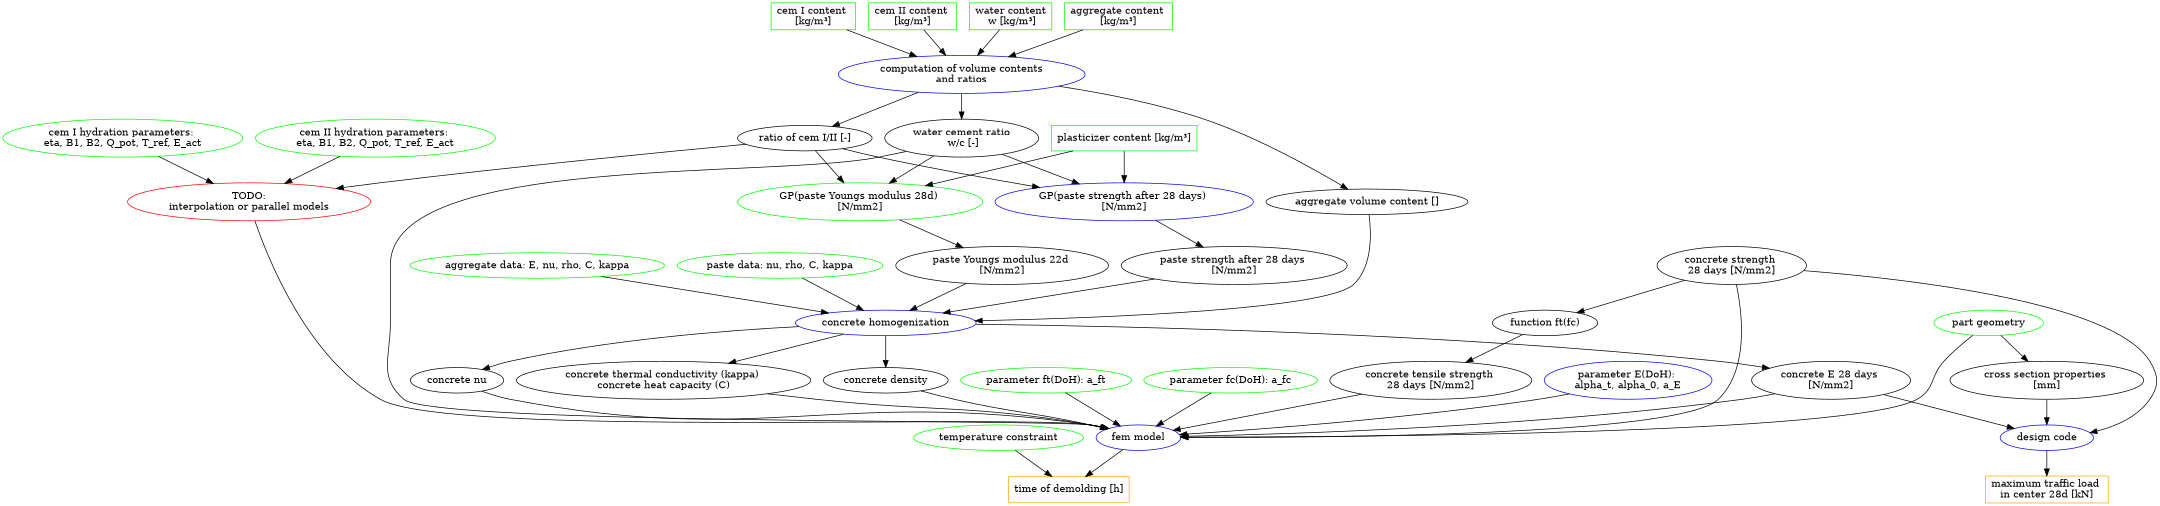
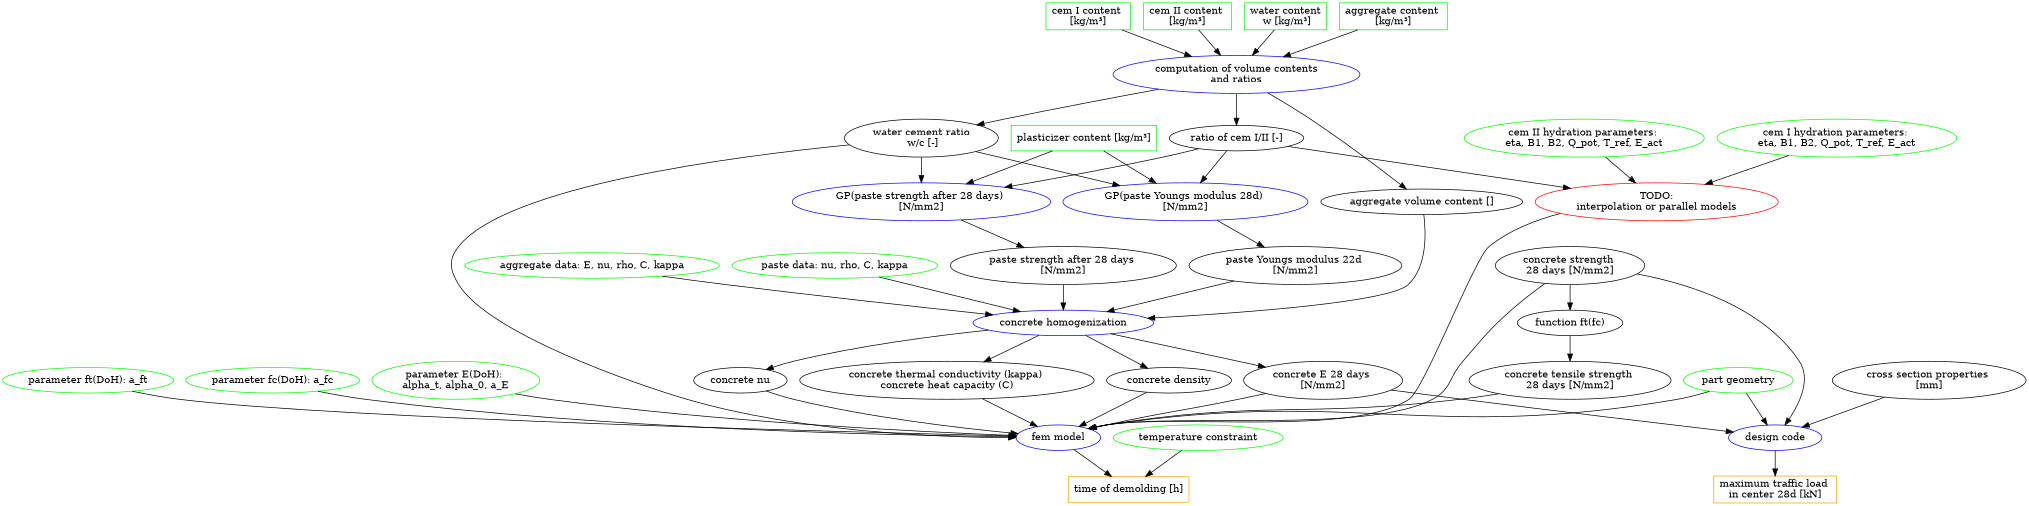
node "GP(paste Youngs modulus 28d) [N/mm2]": color green -> blue
edge "part geometry" -> "cross section properties [mm]": now "part geometry" -> "design code"
node "parameter E(DoH): alpha_t, alpha_0, a_E": color blue -> green
